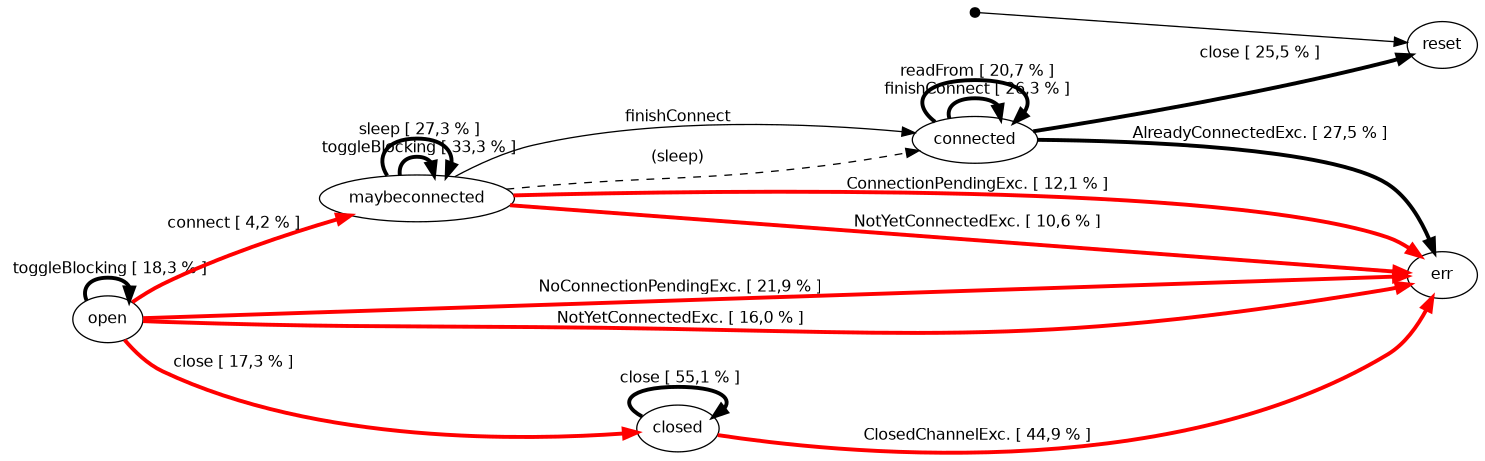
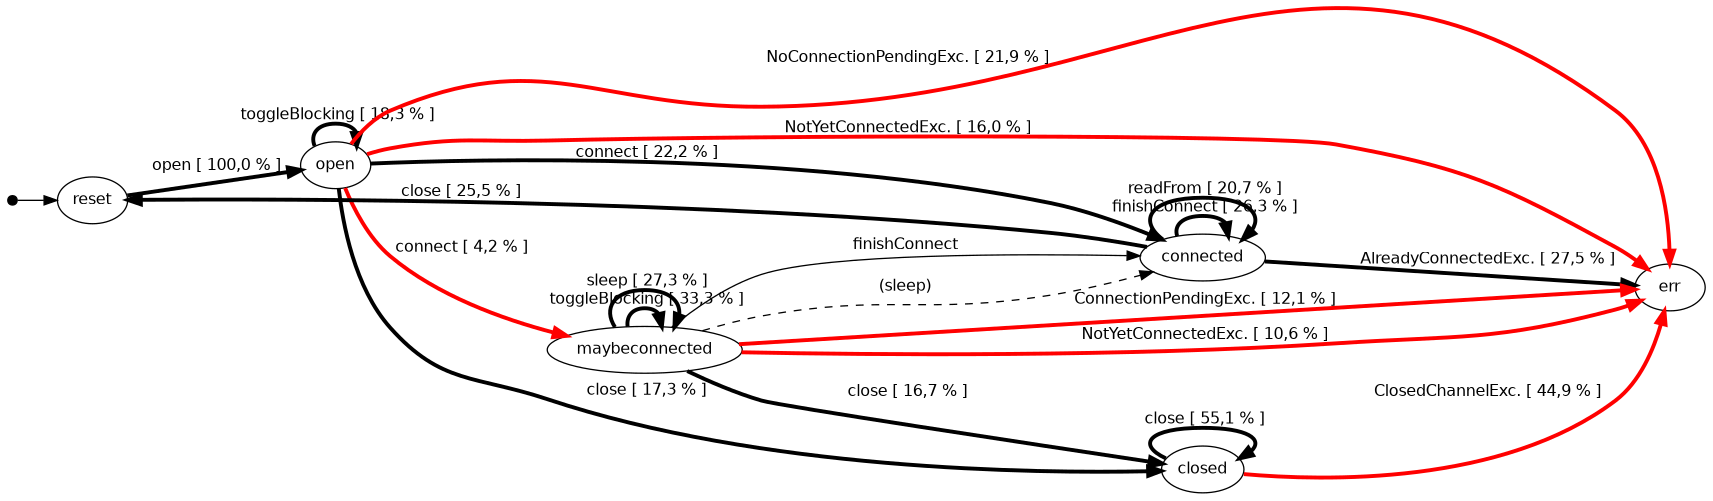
edge "open" -> "connected": added, label "connect [ 22,2 % ]"
edge "reset" -> "open": added, label "open [ 100,0 % ]"
edge "maybeconnected" -> "closed": added, label "close [ 16,7 % ]"
edge "open" -> "closed": color red -> black
